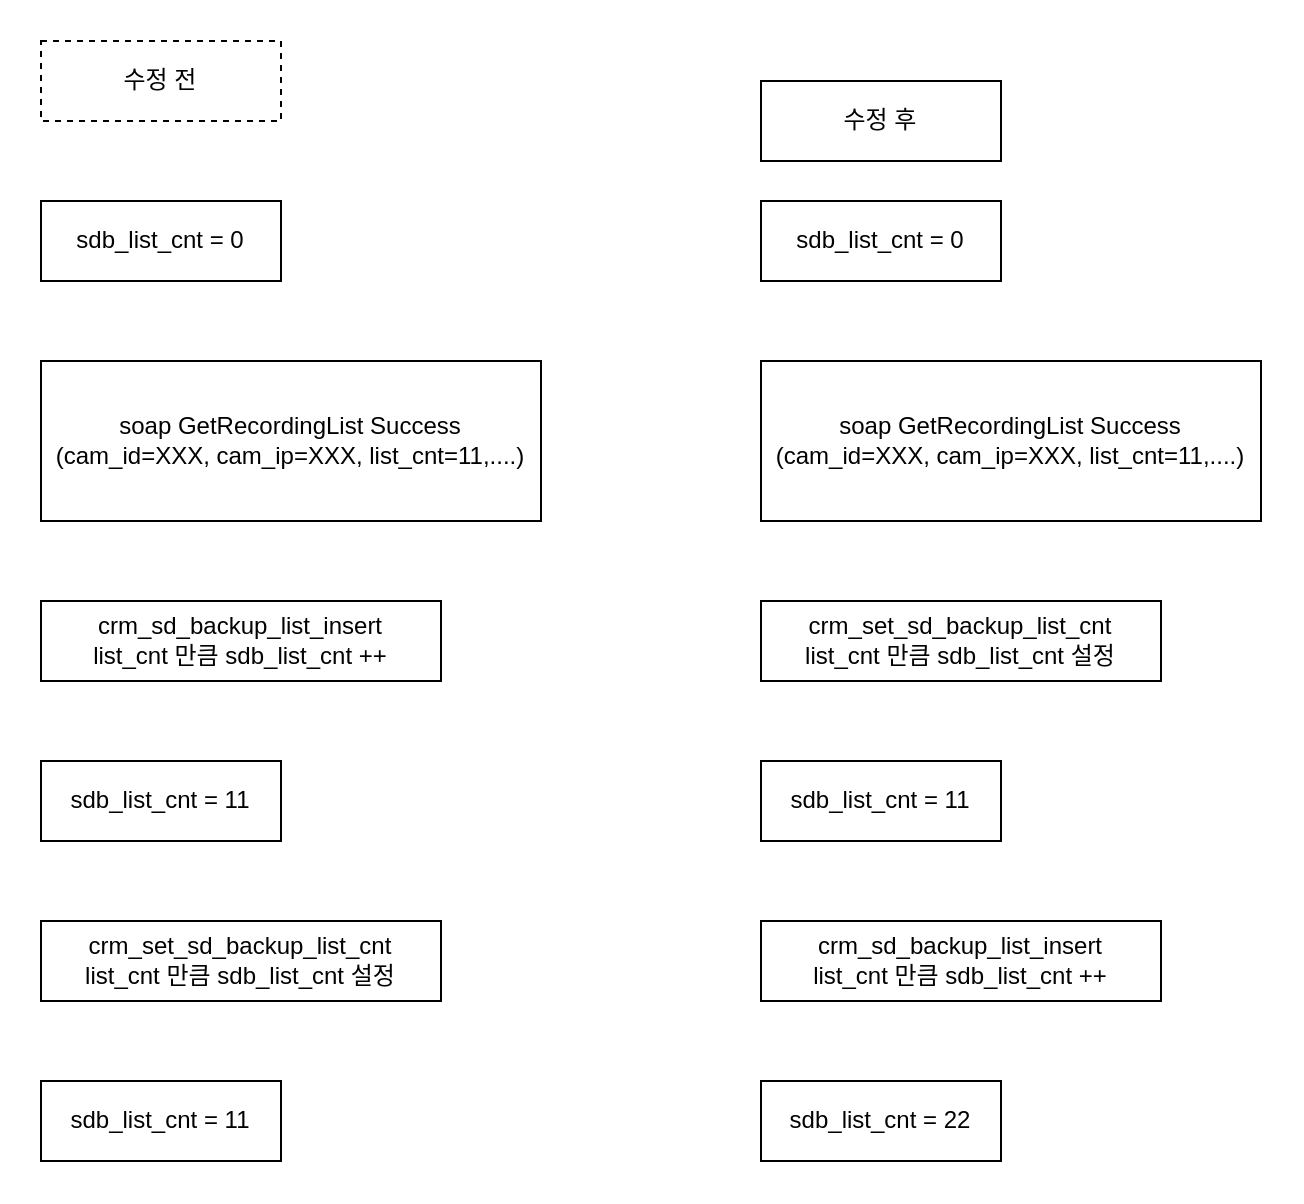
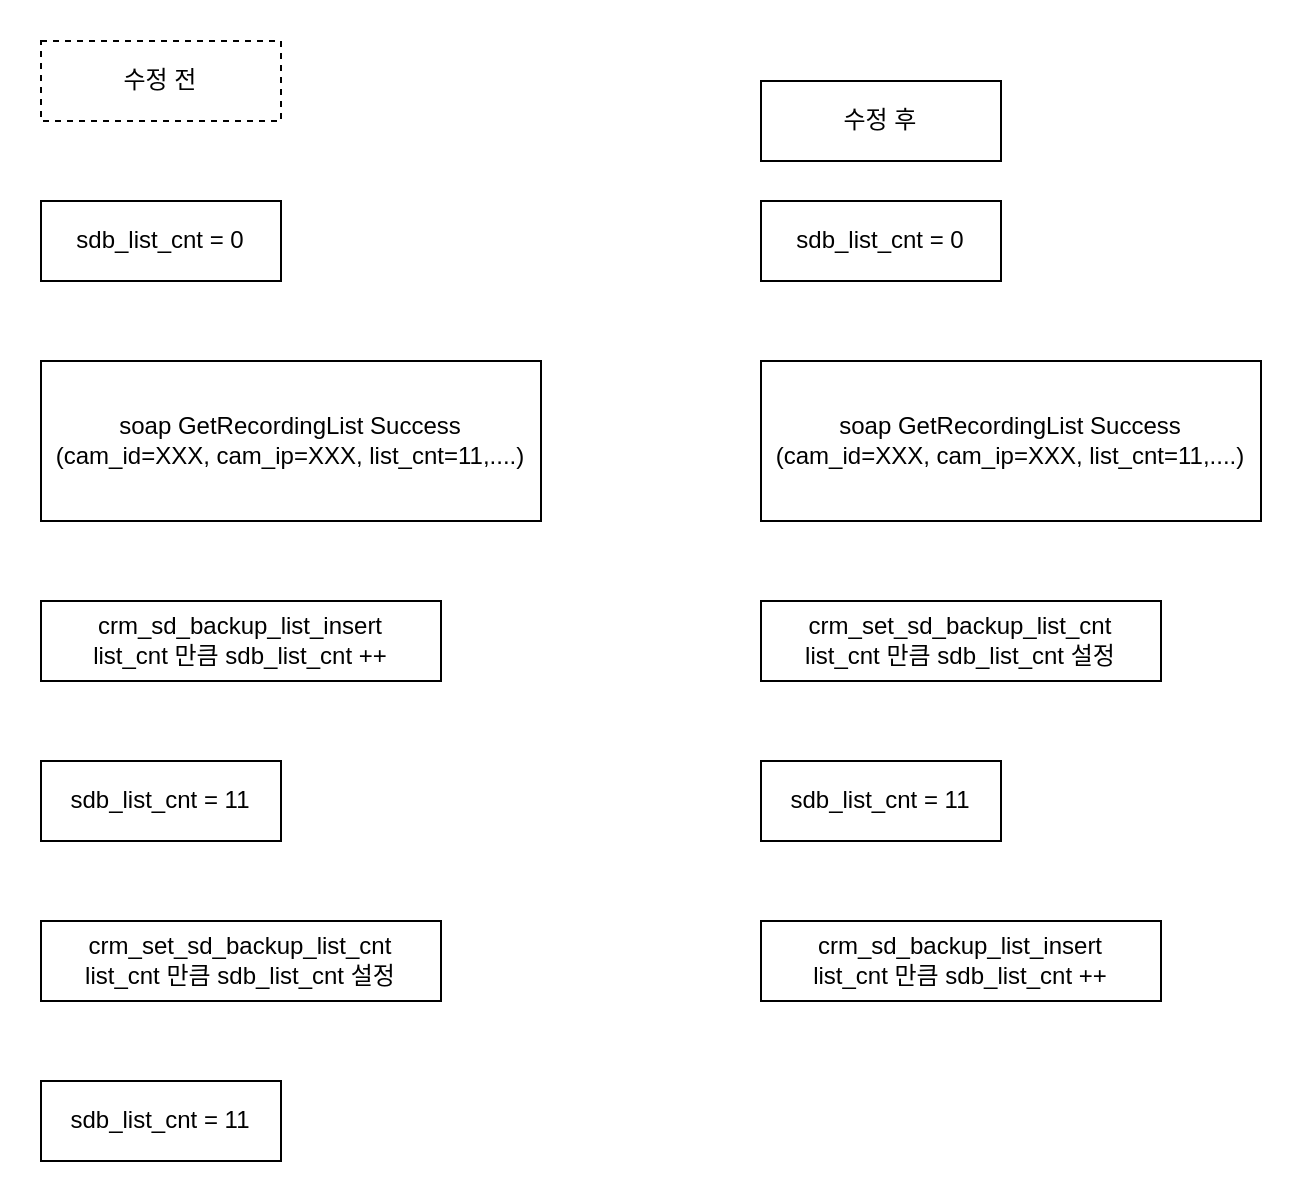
node "sdb_list_cnt = 22": removed
